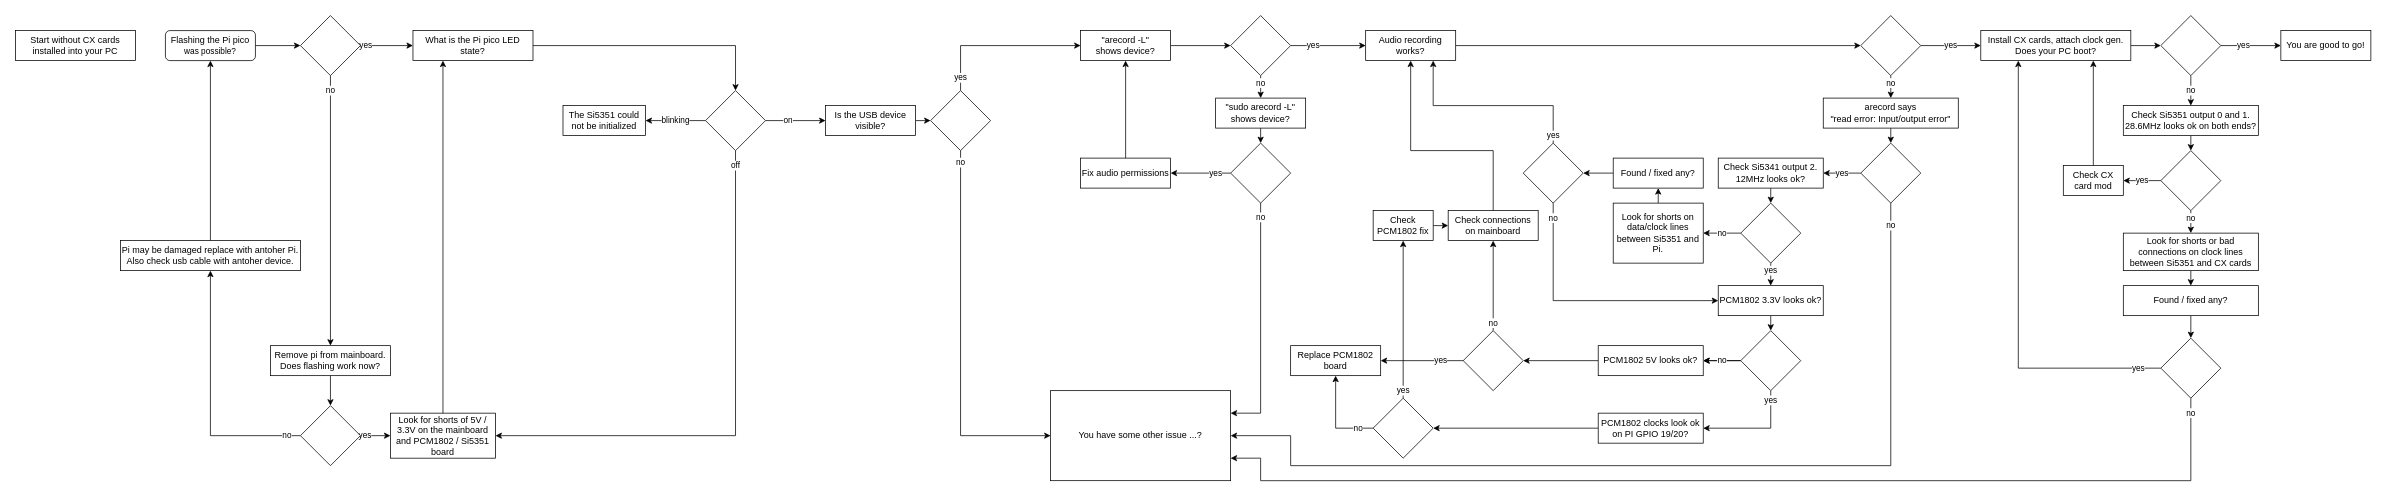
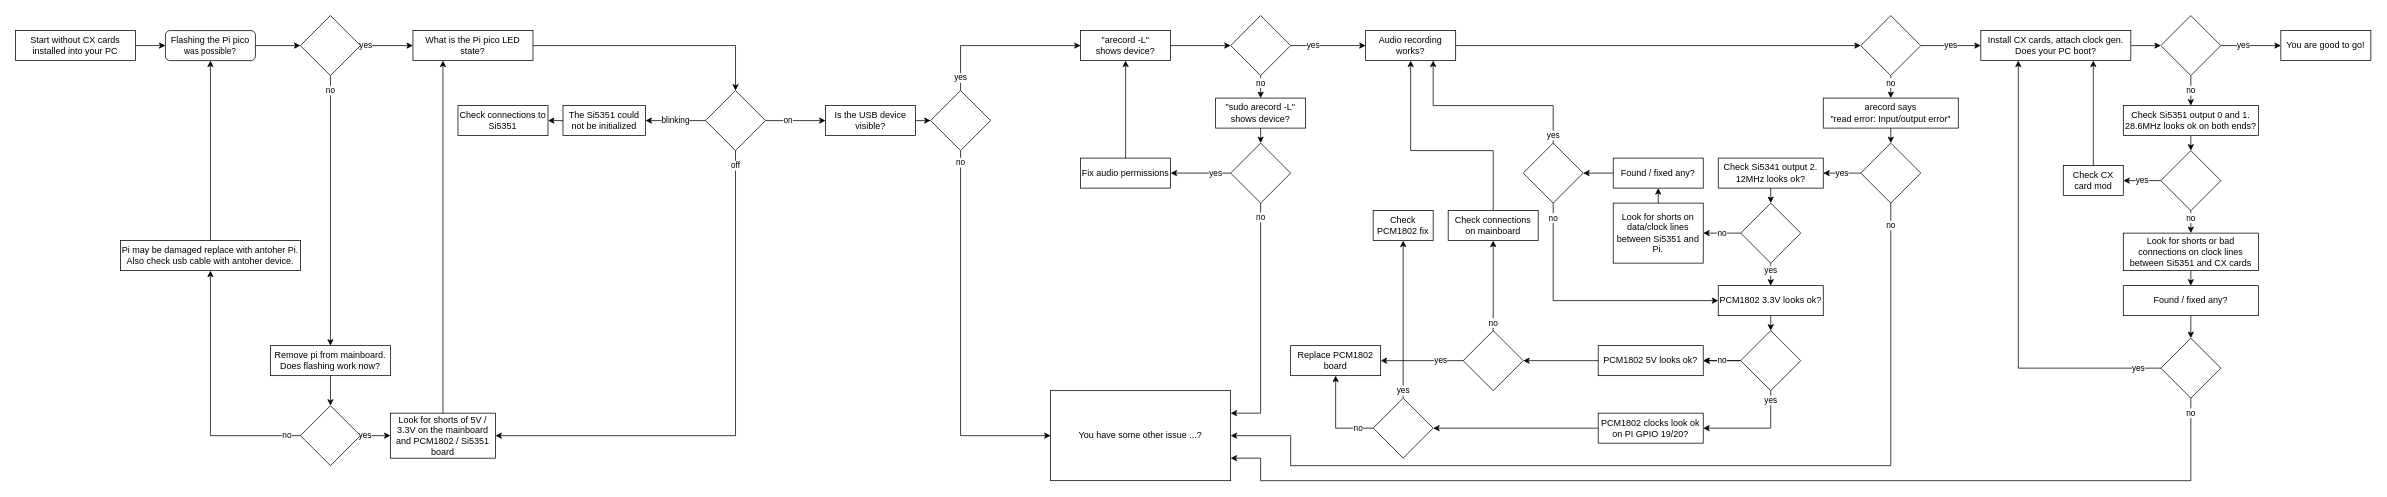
edge "Start without CX cards installed into your PC" -> "Flashing the Pi picowas possible?": added
node "Check connections to Si5351": added
edge "The Si5351 could not be initialized" -> "Check connections to Si5351": added
edge "Check PCM1802 fix" -> "Check connections on mainboard": removed
